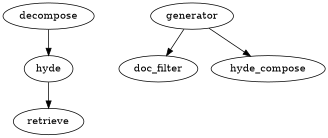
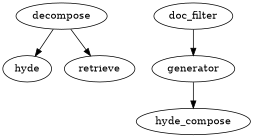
edge "generator" -> "doc_filter": reversed
edge "hyde" -> "retrieve": now "decompose" -> "retrieve"
